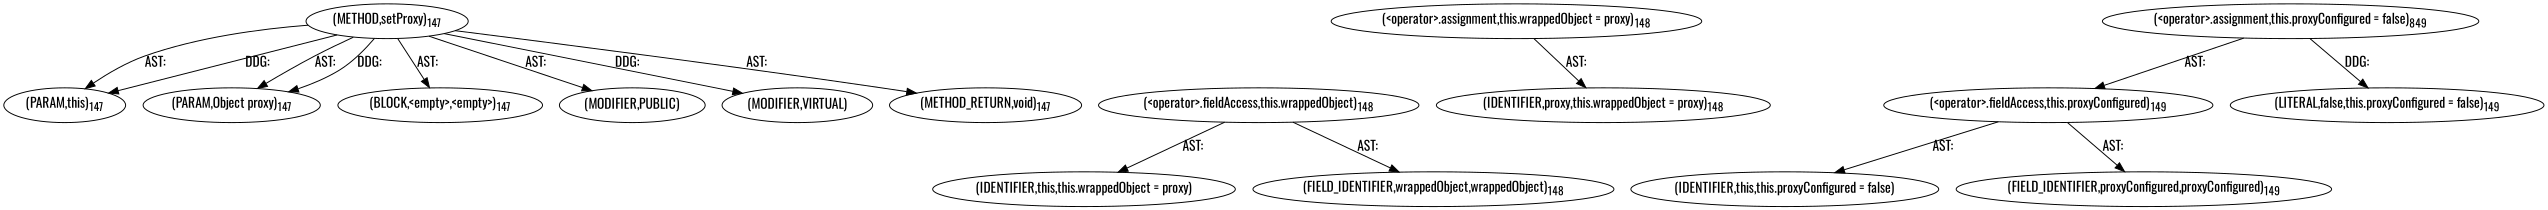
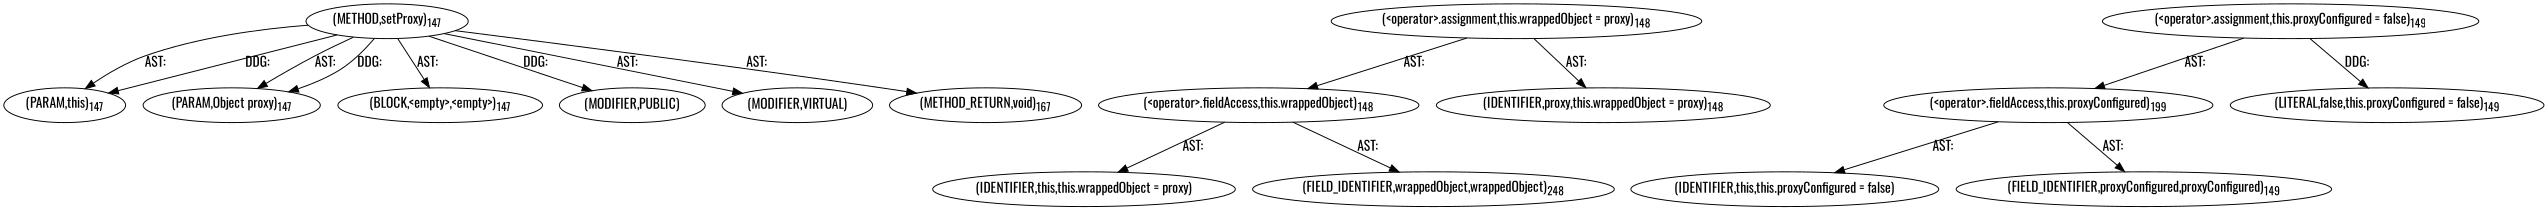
node "(<operator>.assignment,this.proxyConfigured = false)": text "849" -> "149"
edge "(<operator>.assignment,this.wrappedObject = proxy)" -> "(<operator>.fieldAccess,this.wrappedObject)": added, label "AST:"
edge "(METHOD,setProxy)" -> "(MODIFIER,PUBLIC)": label "AST: " -> "DDG: "
edge "(METHOD,setProxy)" -> "(MODIFIER,VIRTUAL)": label "DDG: " -> "AST: "
node "(METHOD_RETURN,void)": text "147" -> "167"
node "(<operator>.fieldAccess,this.proxyConfigured)": text "149" -> "199"
node "(FIELD_IDENTIFIER,wrappedObject,wrappedObject)": text "148" -> "248"
